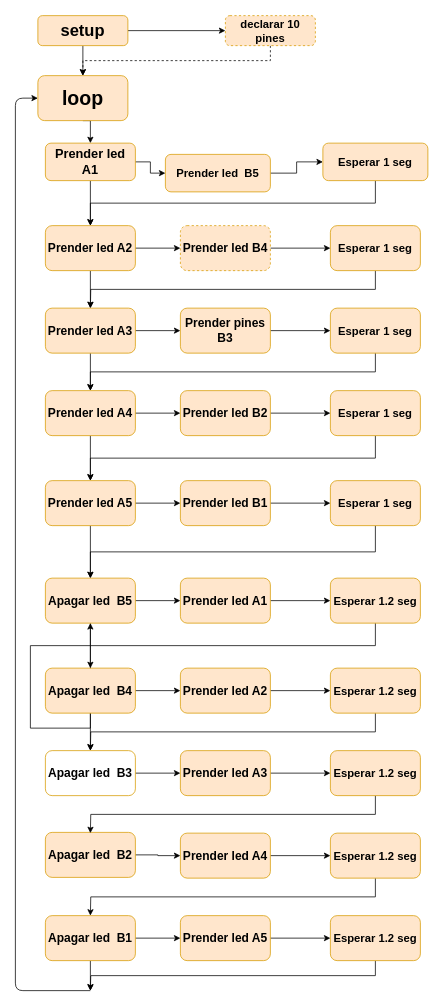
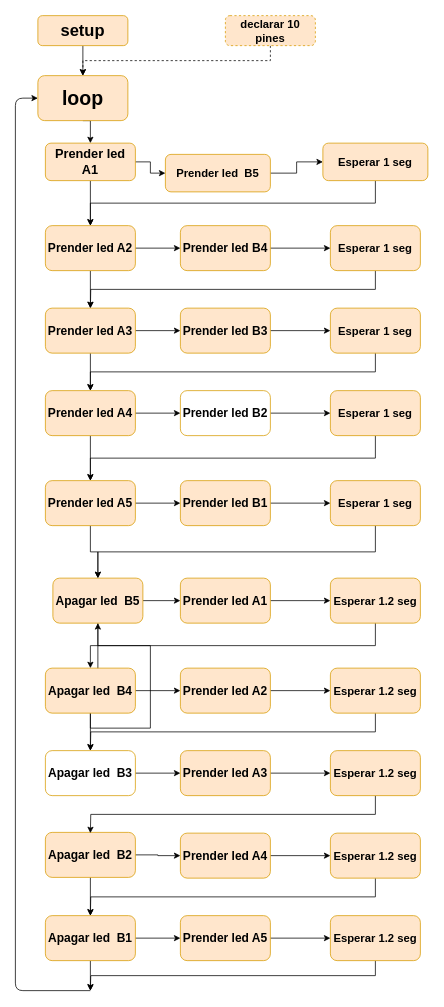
edge "setup" -> "declarar 10 pines": removed
node "Prender led B4": style dashed -> solid
node "Prender pines B3": label "Prender pines B3" -> "Prender led B3"
node "Prender led B2": fillcolor #ffe6cc -> #ffffff
node "Apagar led B5": moved (90, 600) -> (98, 600)
edge "Apagar led B2" -> "Apagar led B1": added
